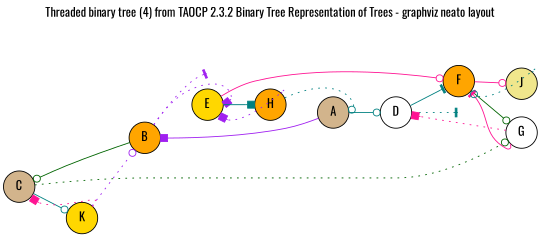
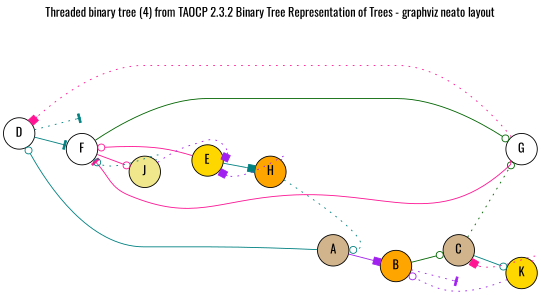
node "F": fillcolor orange -> white
edge "B" -> "E": now "J" -> "E"
